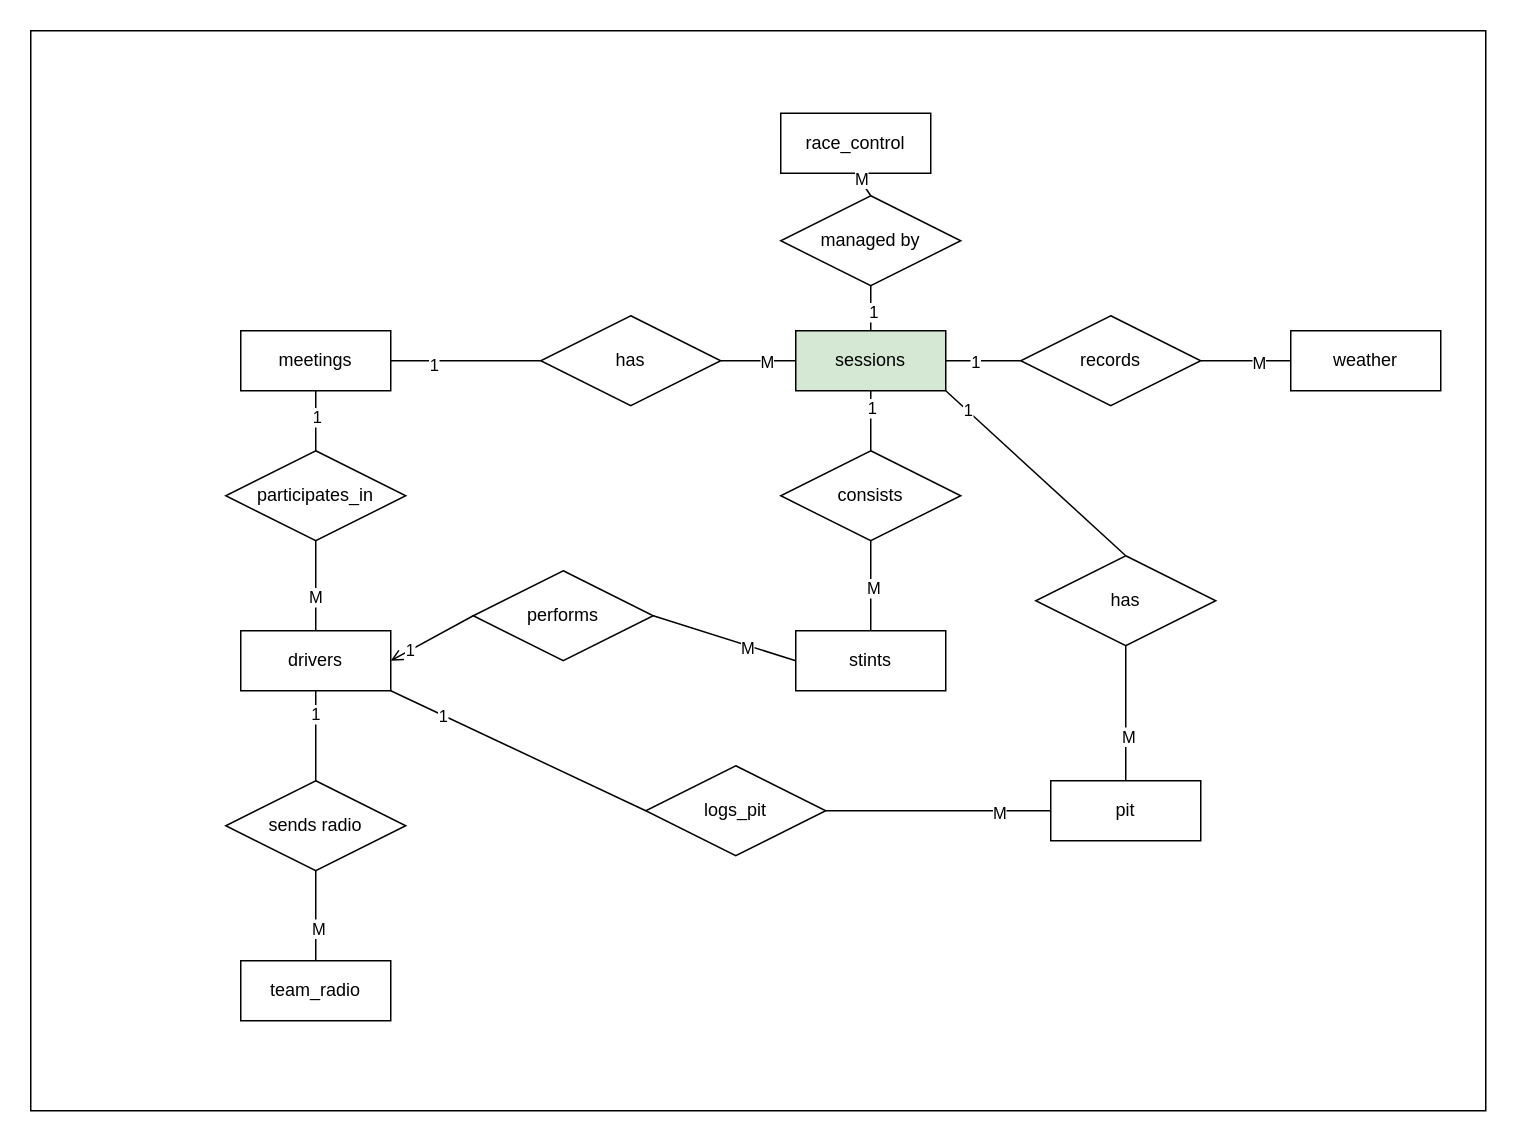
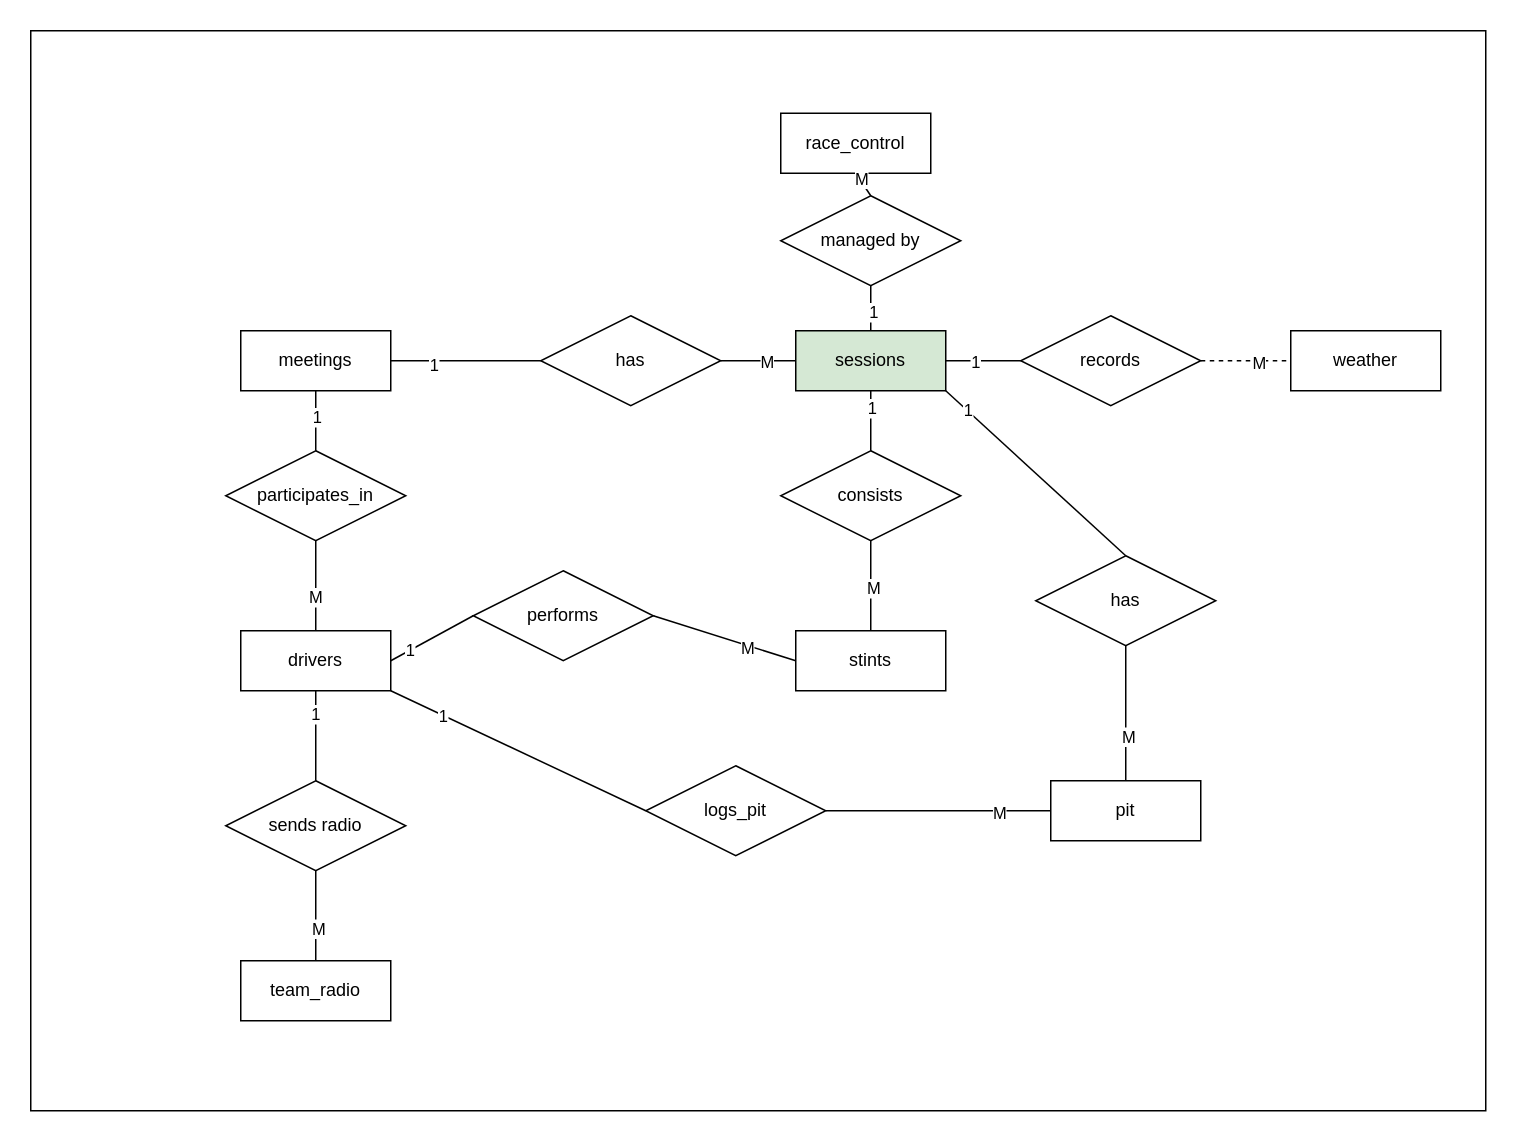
edge "records" -- "weather": style solid -> dashed
edge "performs" -> "drivers": arrowhead open -> none
